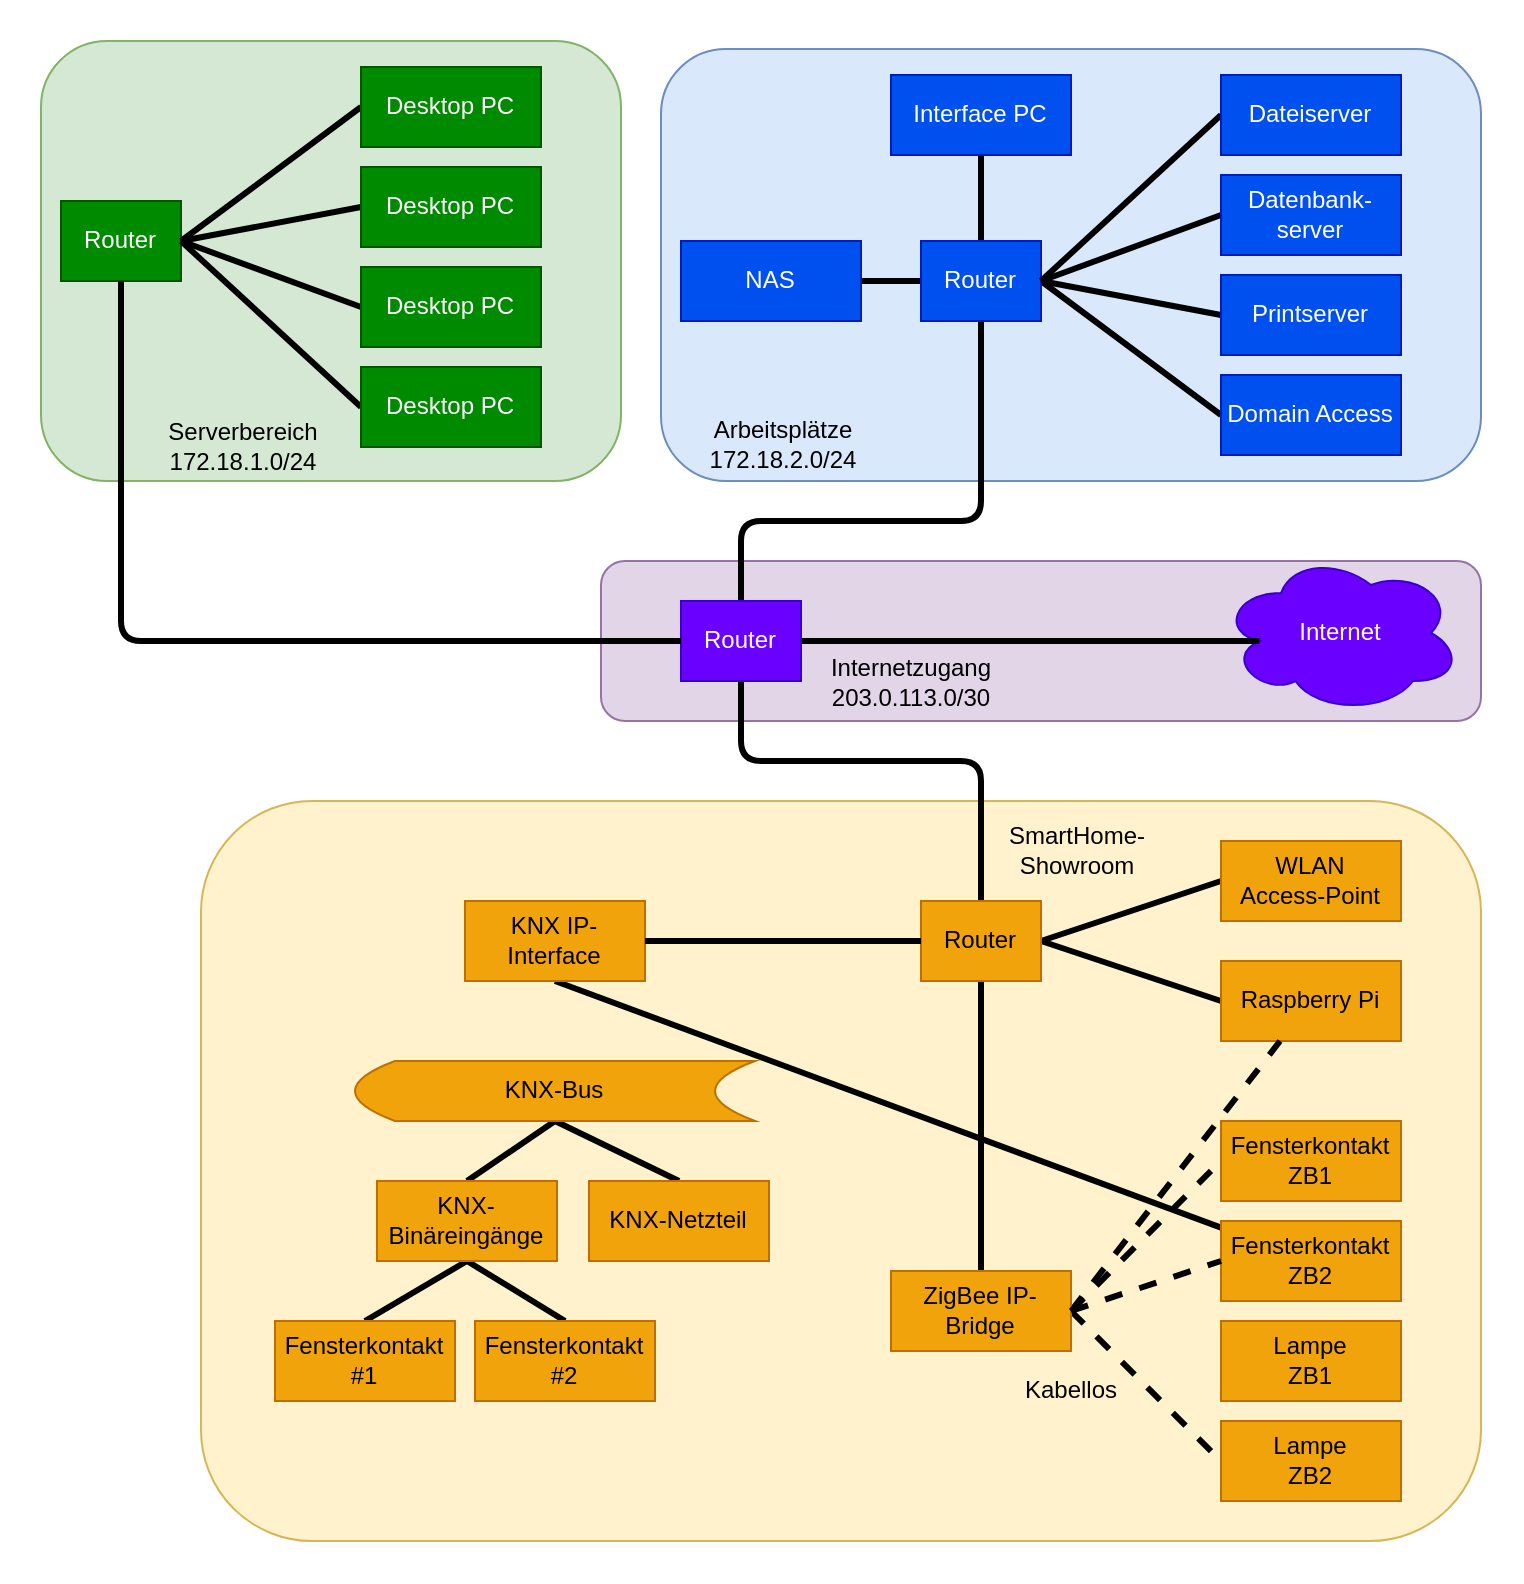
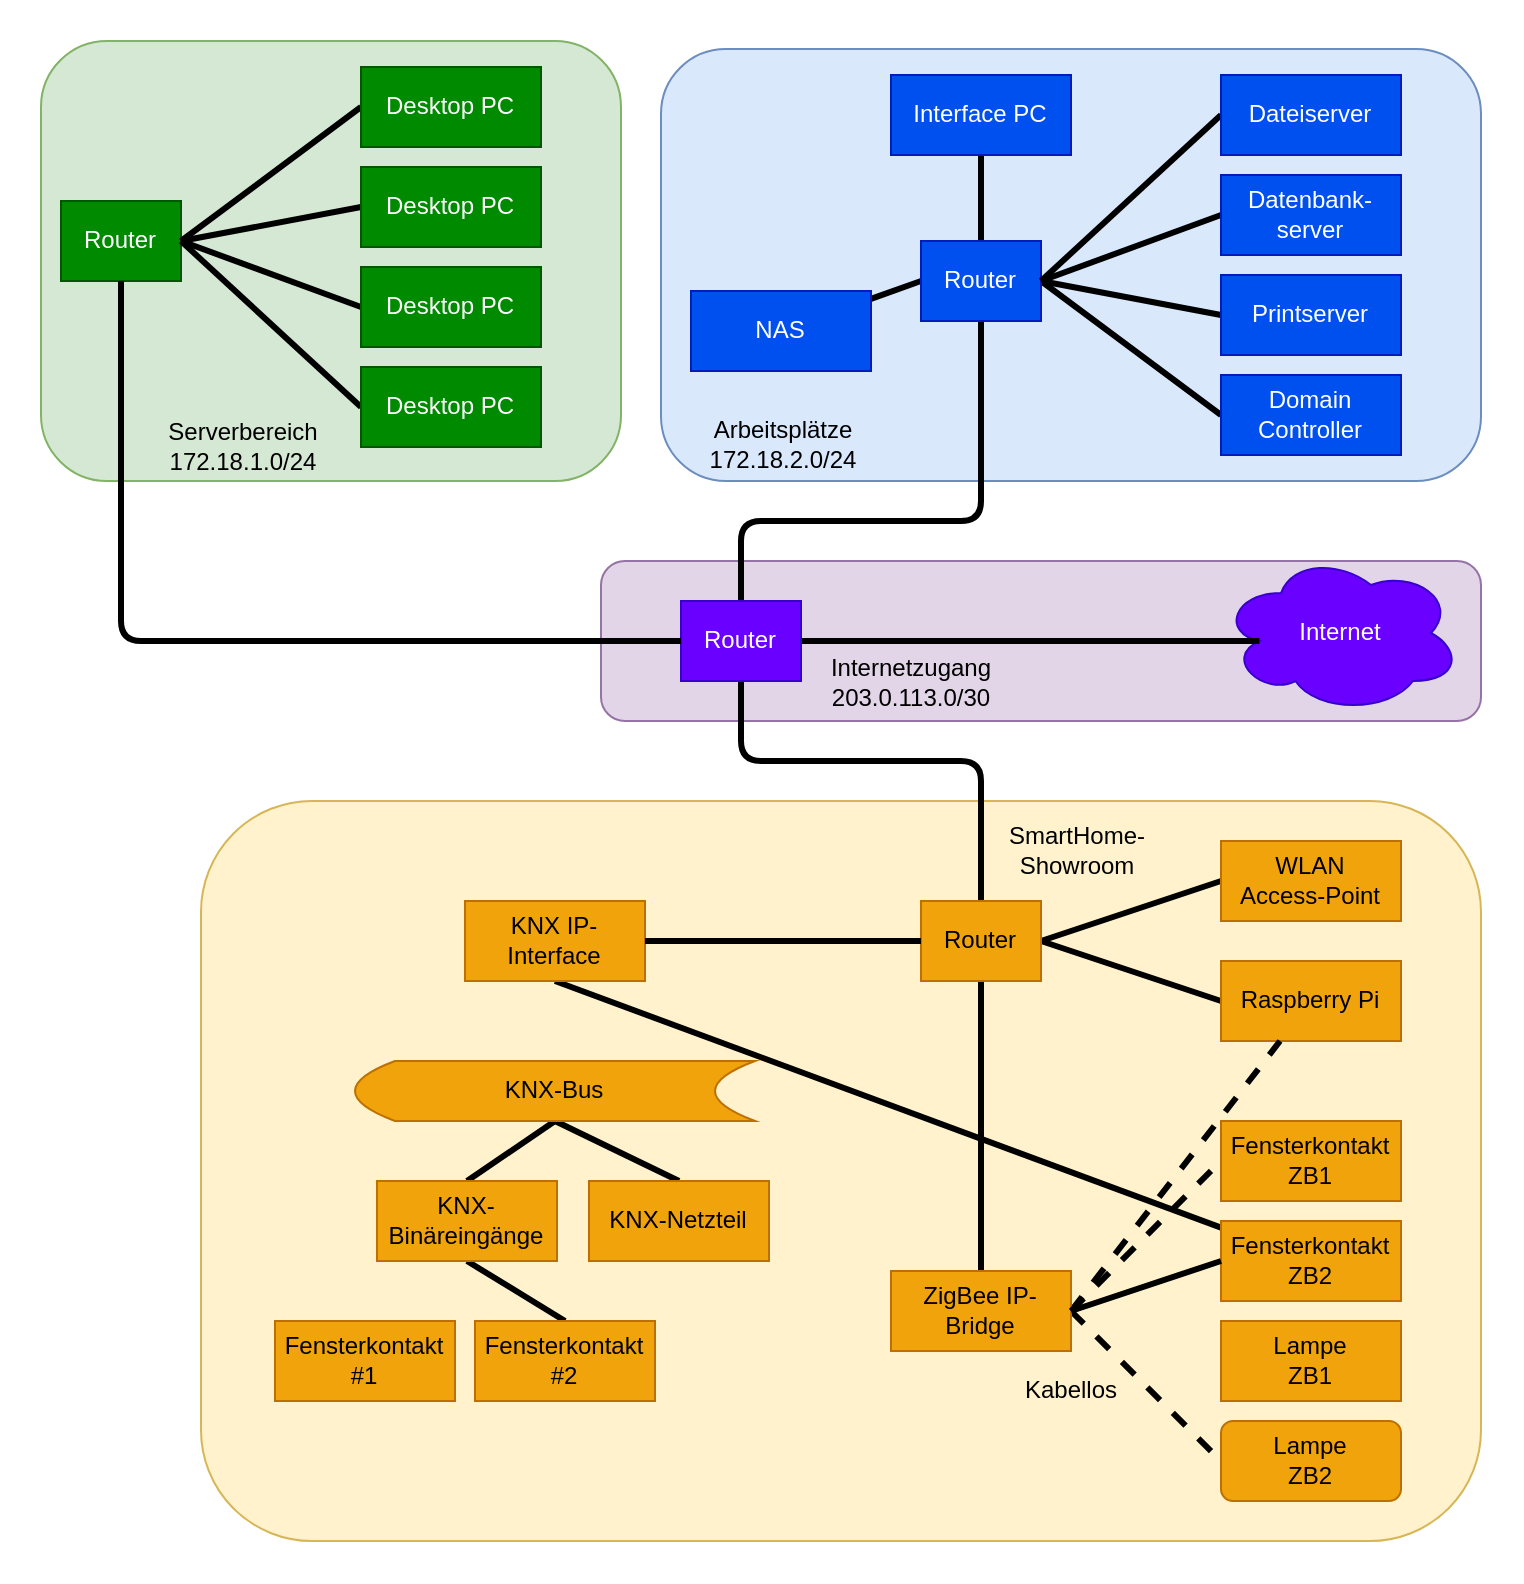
node "NAS": moved (771, 281) -> (781, 331)
node "Domain Access": label "Domain Access" -> "Domain Controller"
edge "Fensterkontakt ZB2" -- "ZigBee IP-Bridge": style dashed -> solid
edge "KNX-Binäreingänge" -- "Fensterkontakt #1": removed
node "Lampe ZB2": shape rectangle -> rounded rectangle
